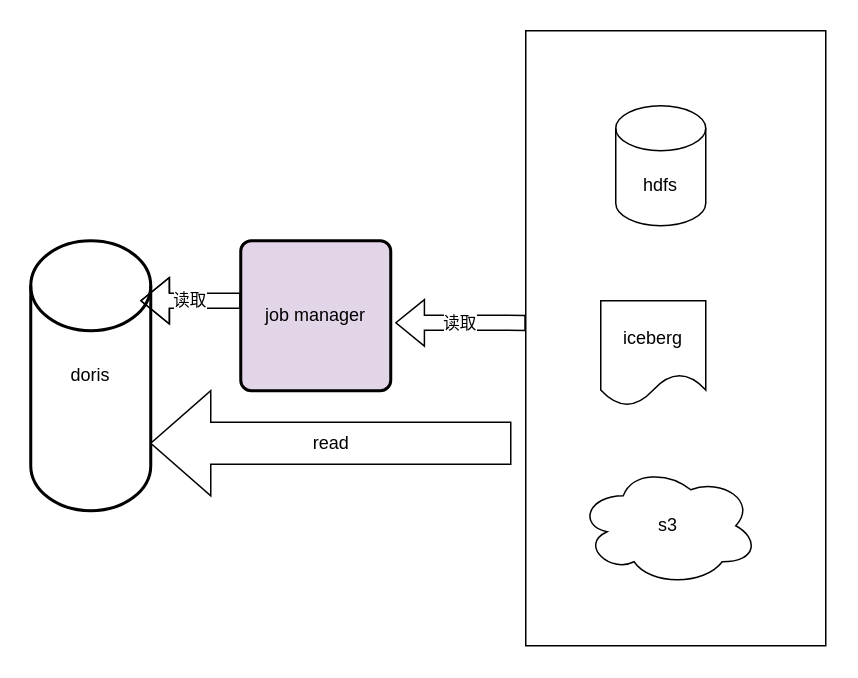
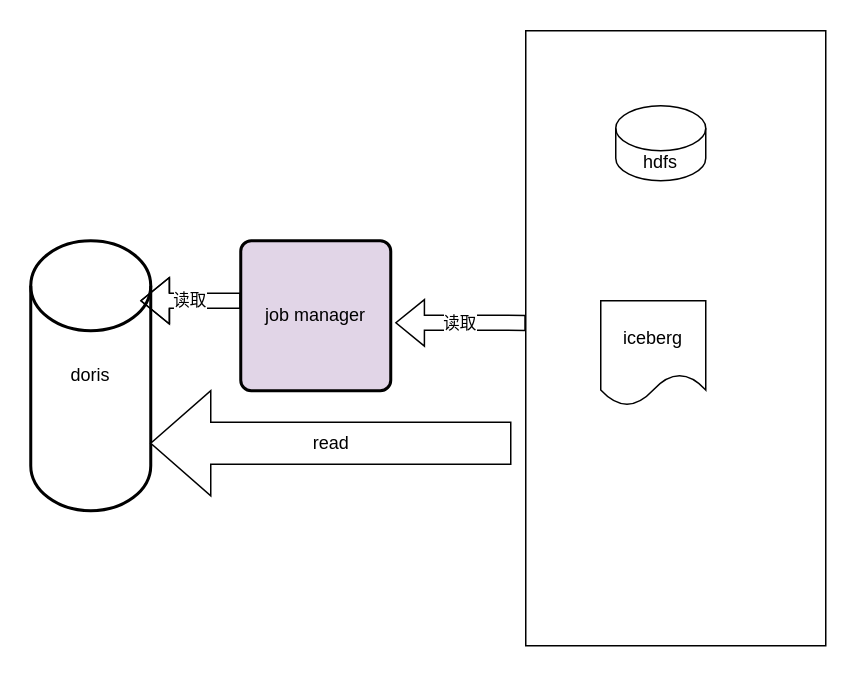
node "hdfs": size 90x120 -> 90x75
node "s3": removed
